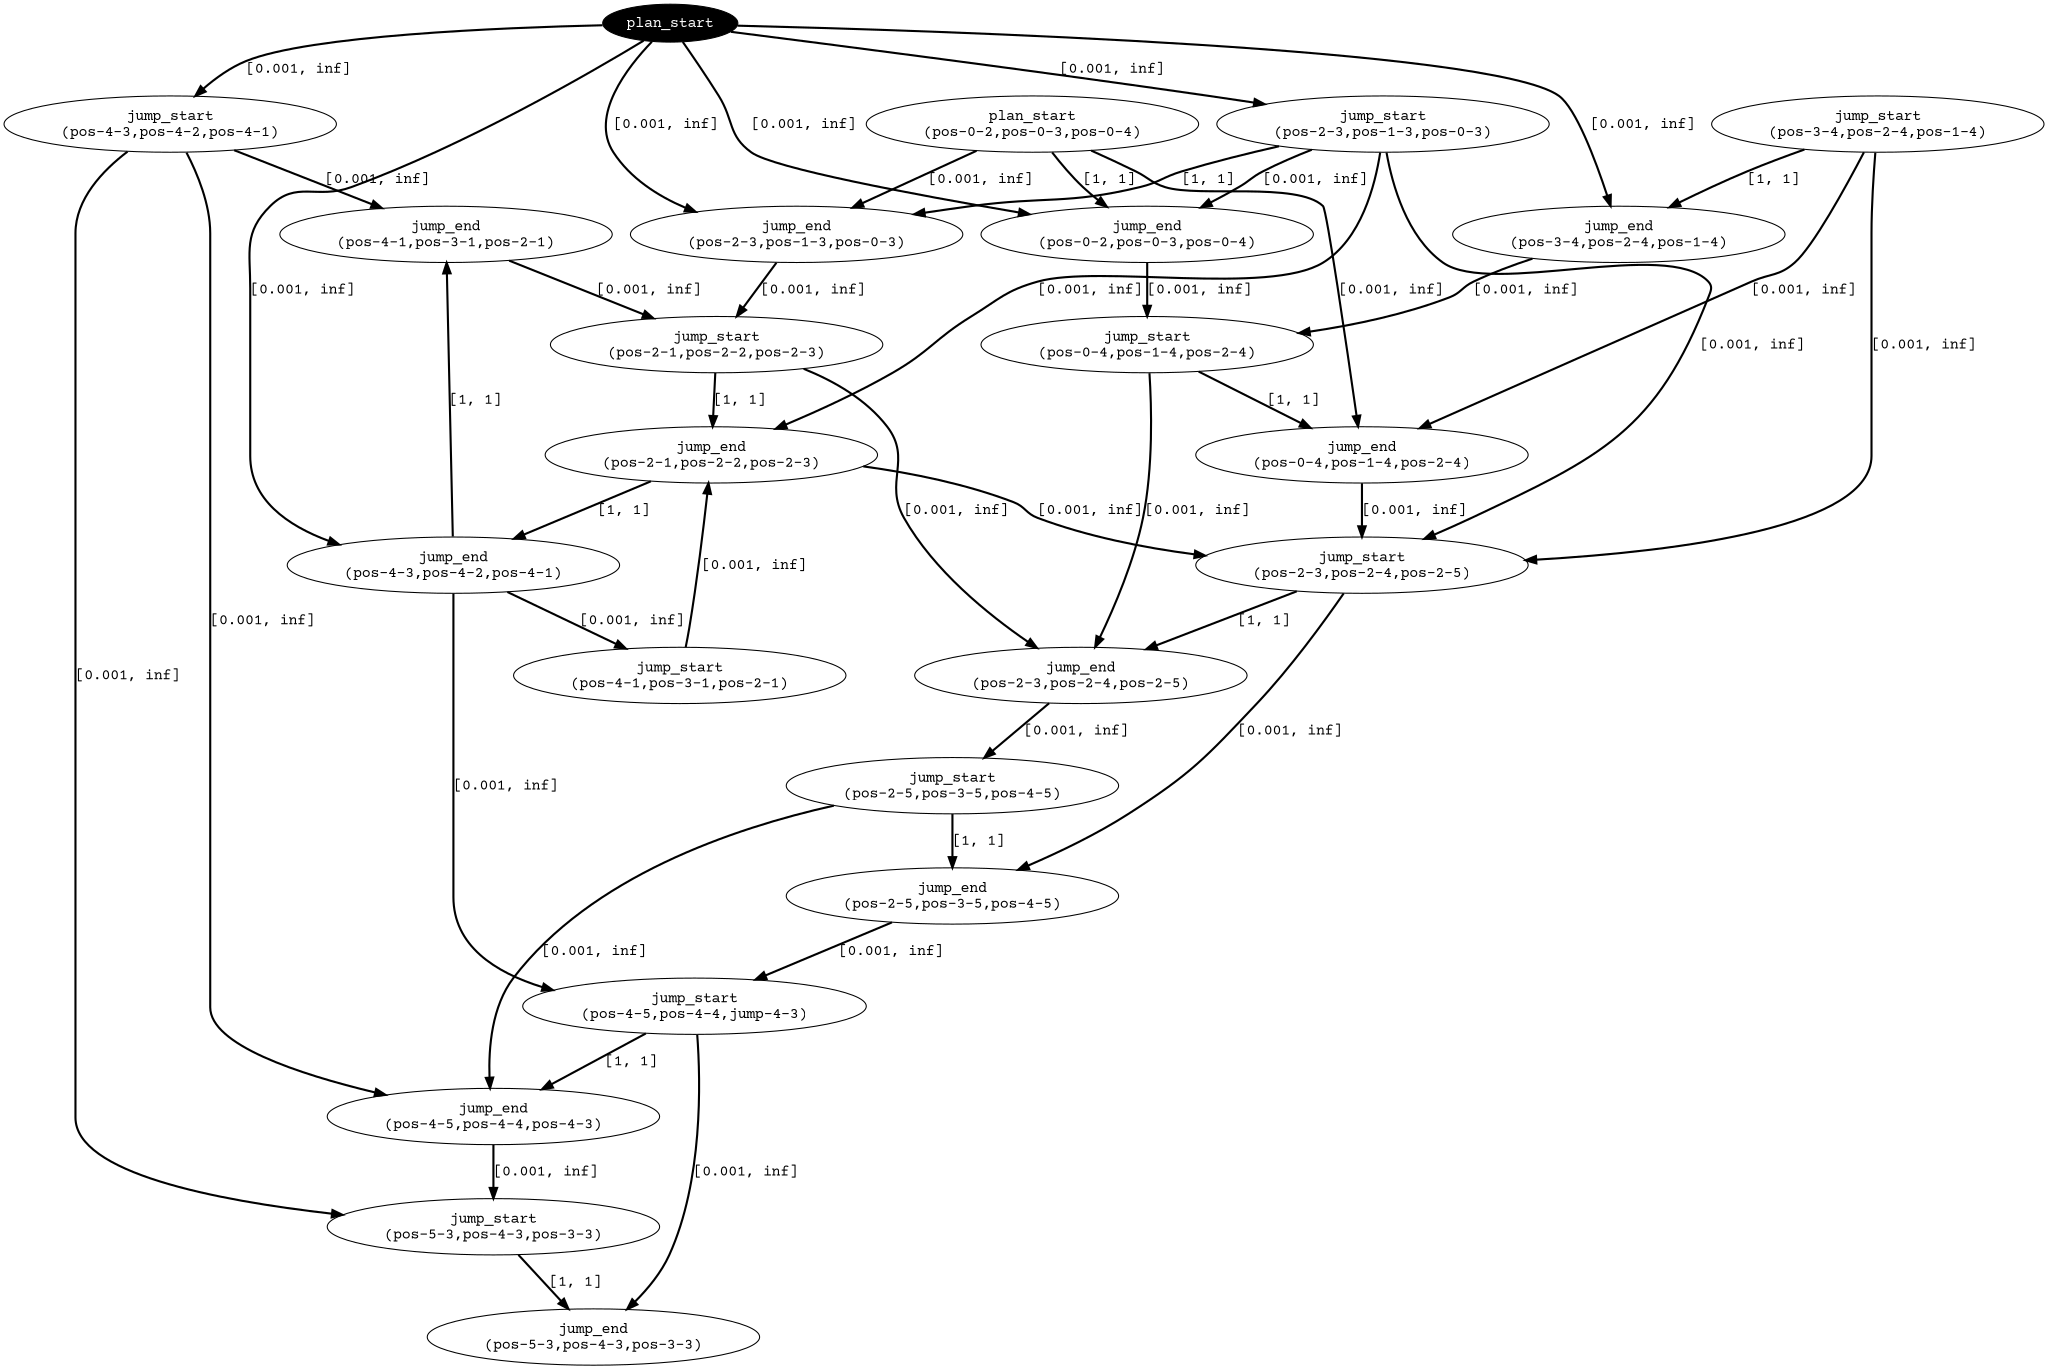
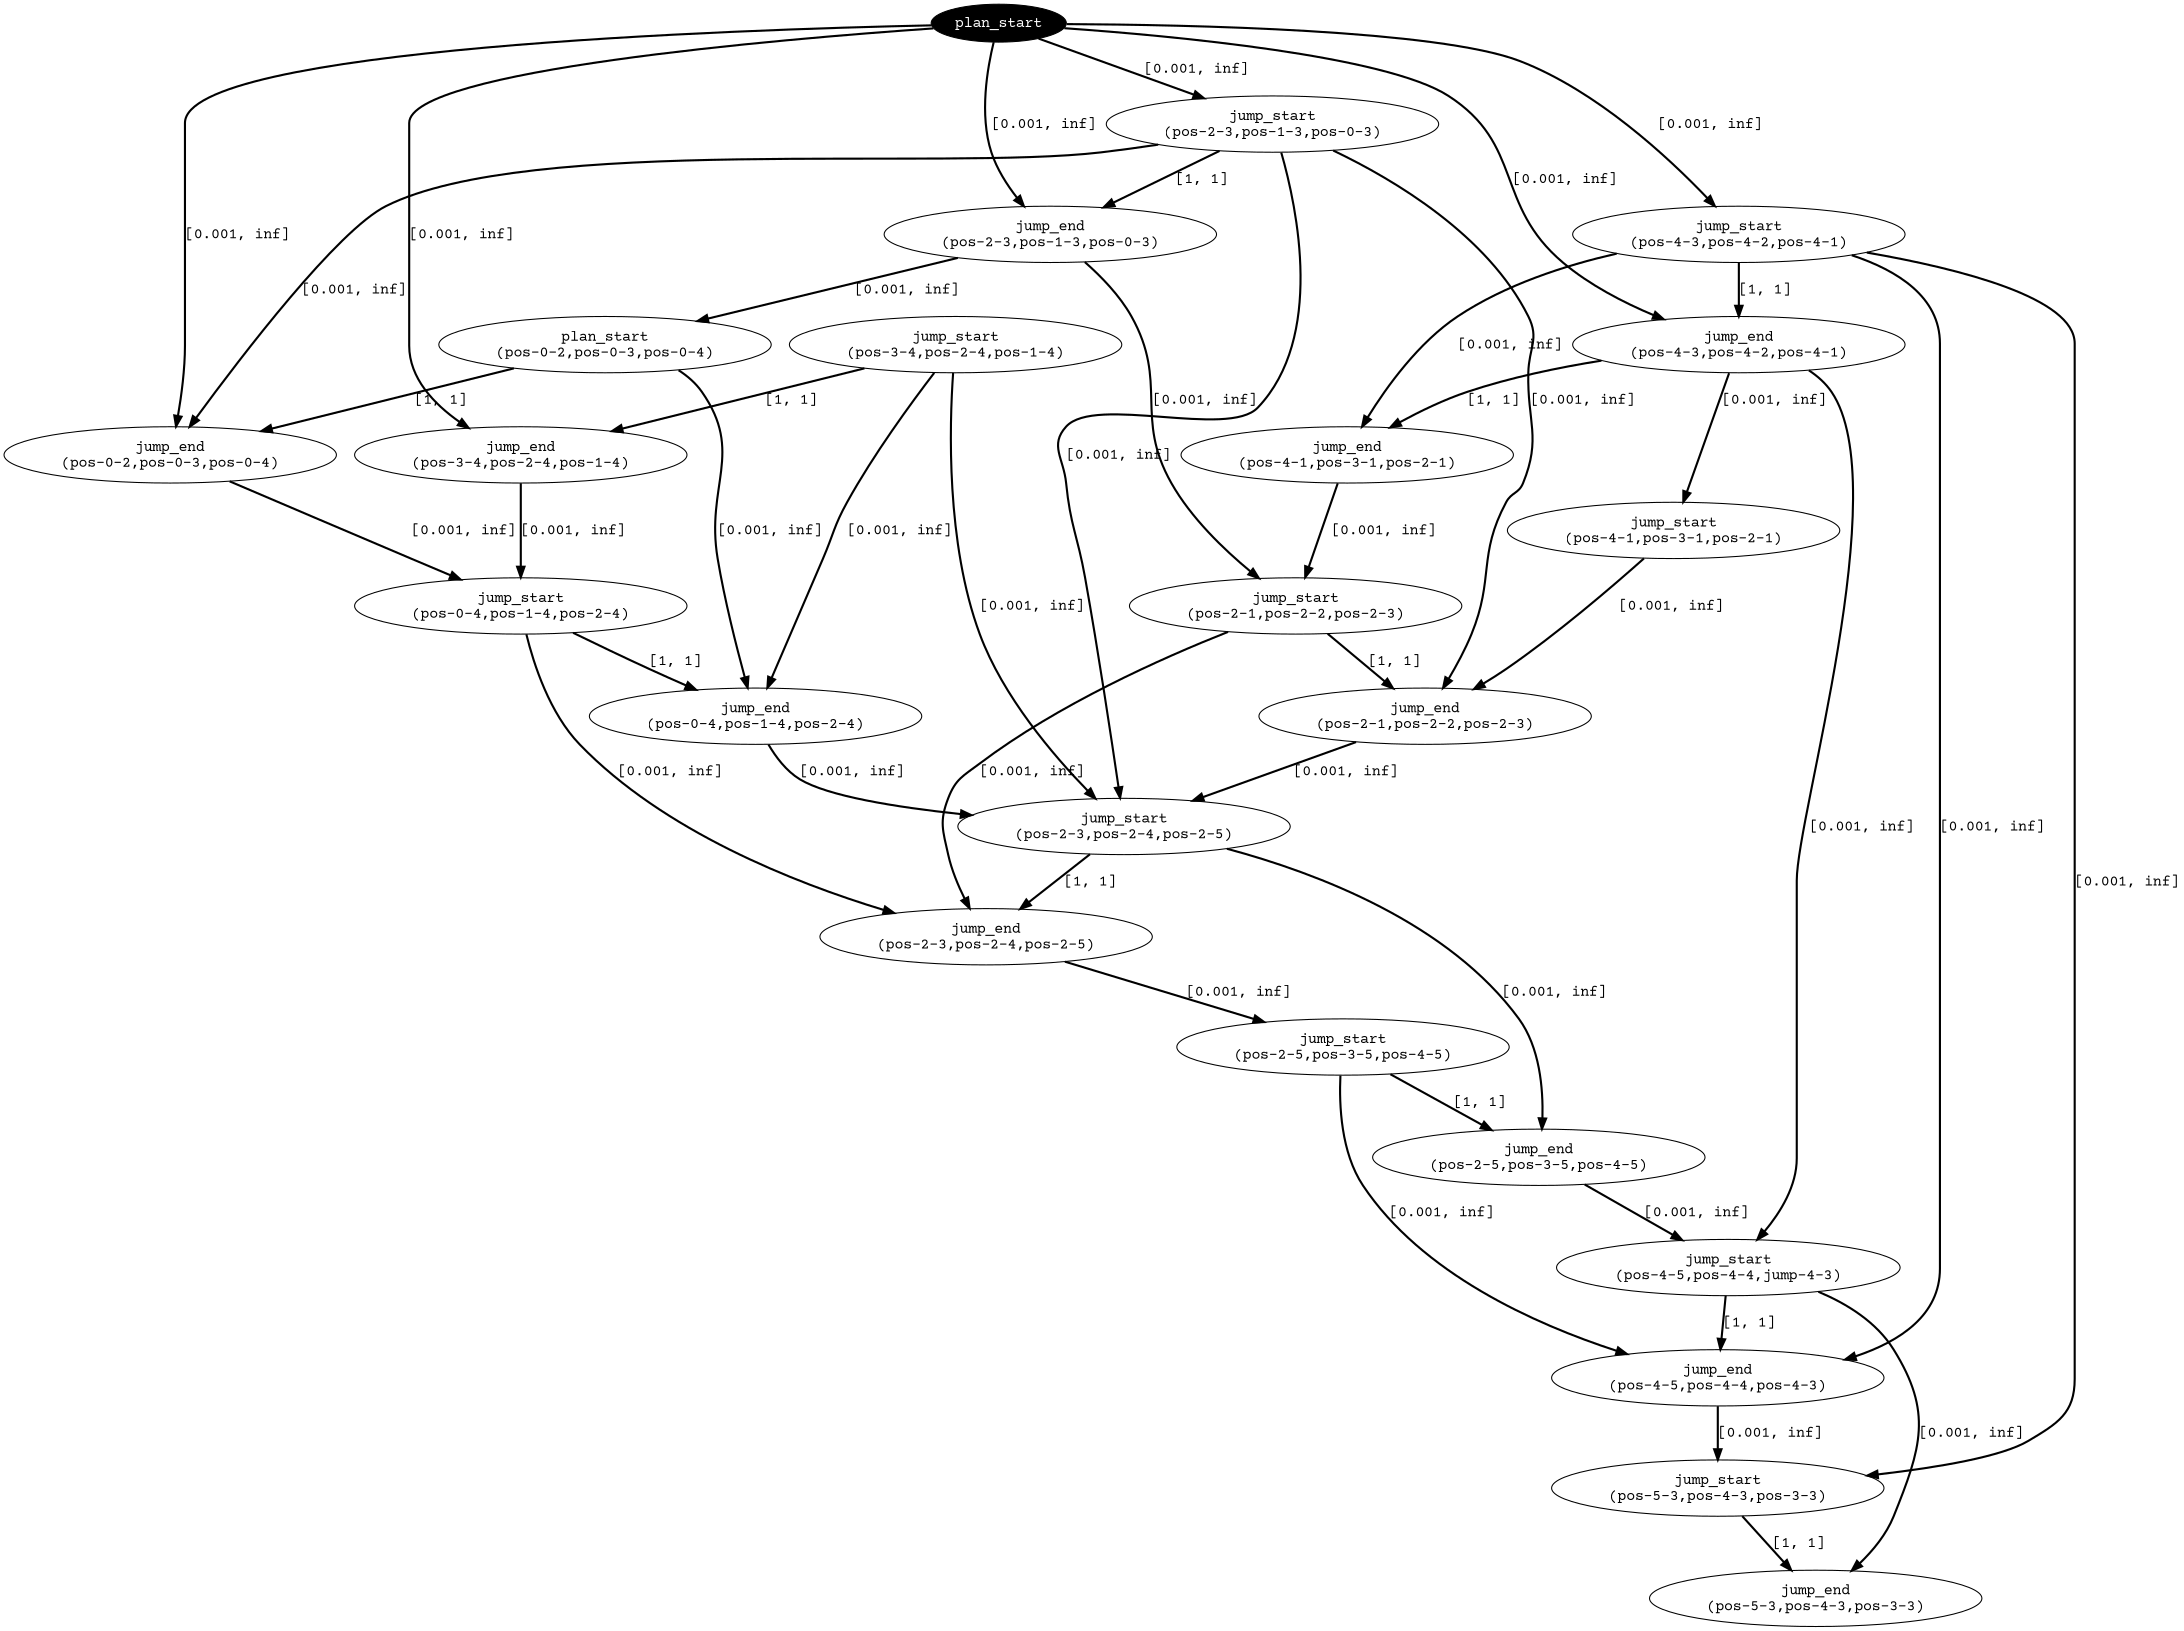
edge "plan_start (pos-0-2,pos-0-3,pos-0-4)" -> "jump_end (pos-2-3,pos-1-3,pos-0-3)": reversed
edge "jump_end (pos-2-1,pos-2-2,pos-2-3)" -> "jump_end (pos-4-3,pos-4-2,pos-4-1)": now "jump_start (pos-4-3,pos-4-2,pos-4-1)" -> "jump_end (pos-4-3,pos-4-2,pos-4-1)"
